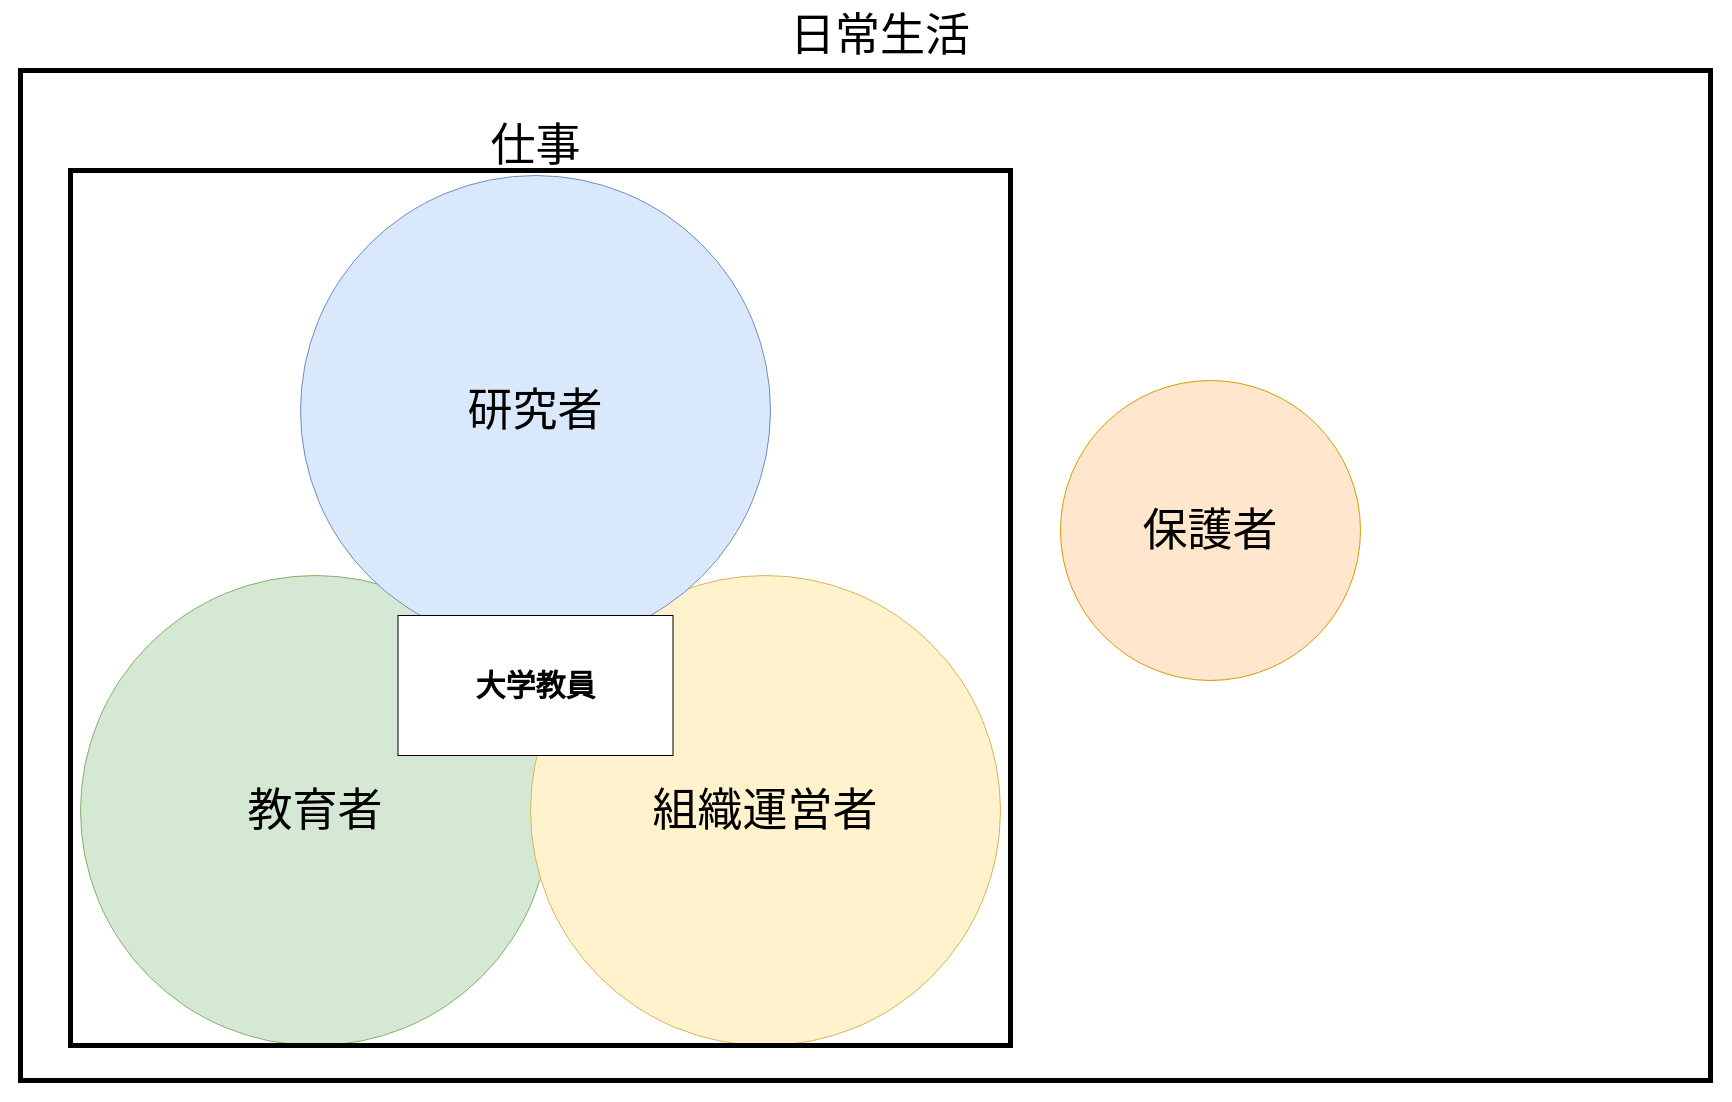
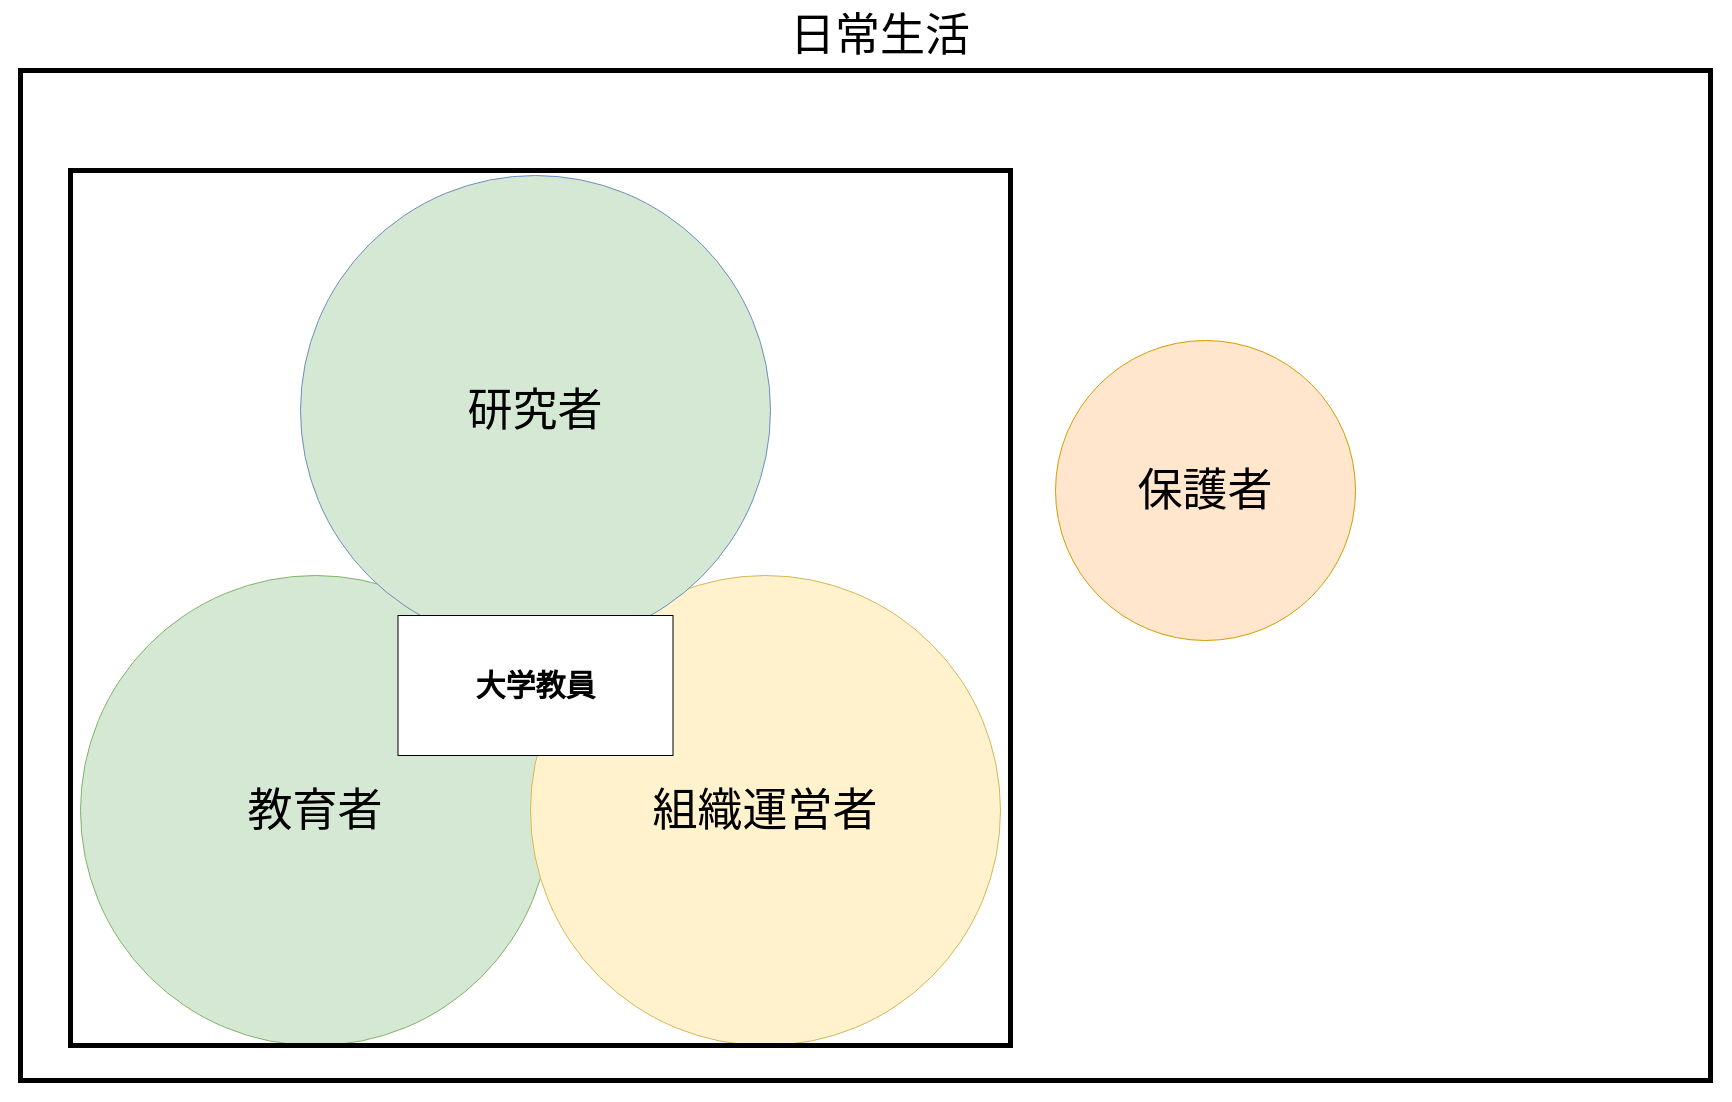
node "仕事": removed
node "研究者": fillcolor #dae8fc -> #d5e8d4
node "保護者": moved (1211, 531) -> (1206, 491)
